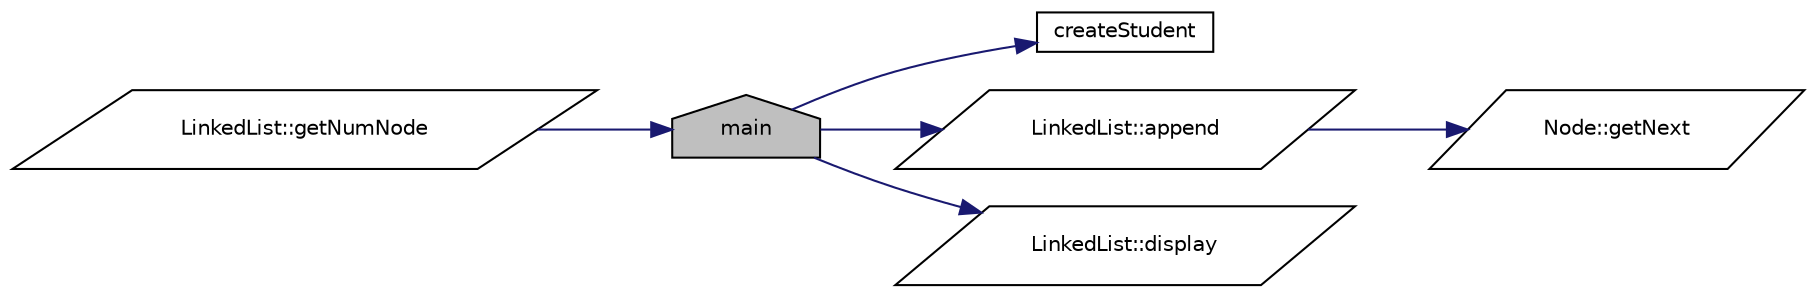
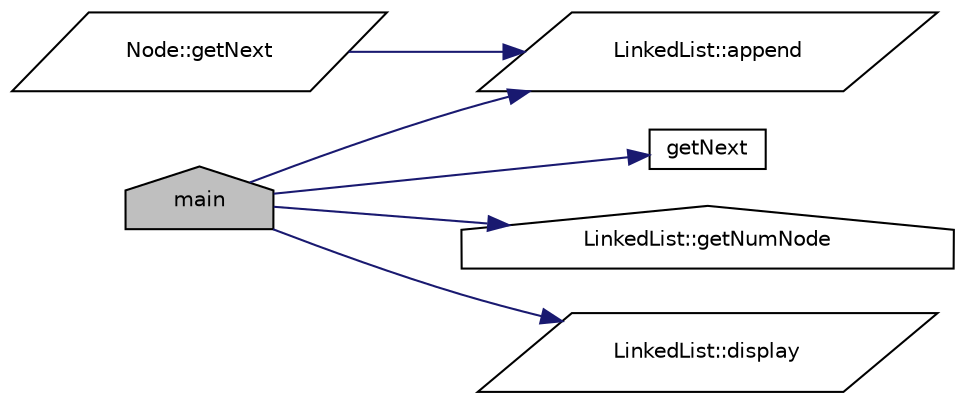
node "createStudent": label "createStudent" -> "getNext"
node "LinkedList::getNumNode": shape parallelogram -> house
edge "LinkedList::getNumNode" -> "main": reversed
edge "LinkedList::append" -> "Node::getNext": reversed
